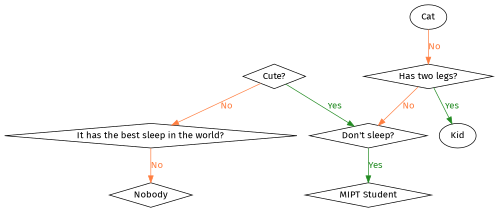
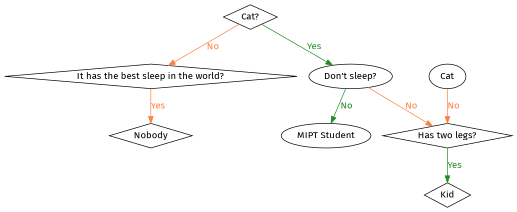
node "Cute?": label "Cute?" -> "Cat?"
edge "Has two legs?" -> "Don't sleep?": reversed
node "Don't sleep?": shape diamond -> ellipse
node "Kid": shape ellipse -> diamond
edge "It has the best sleep in the world?" -> "Nobody": label "No" -> "Yes"
edge "Don't sleep?" -> "MIPT Student": label "Yes" -> "No"
node "MIPT Student": shape diamond -> ellipse
